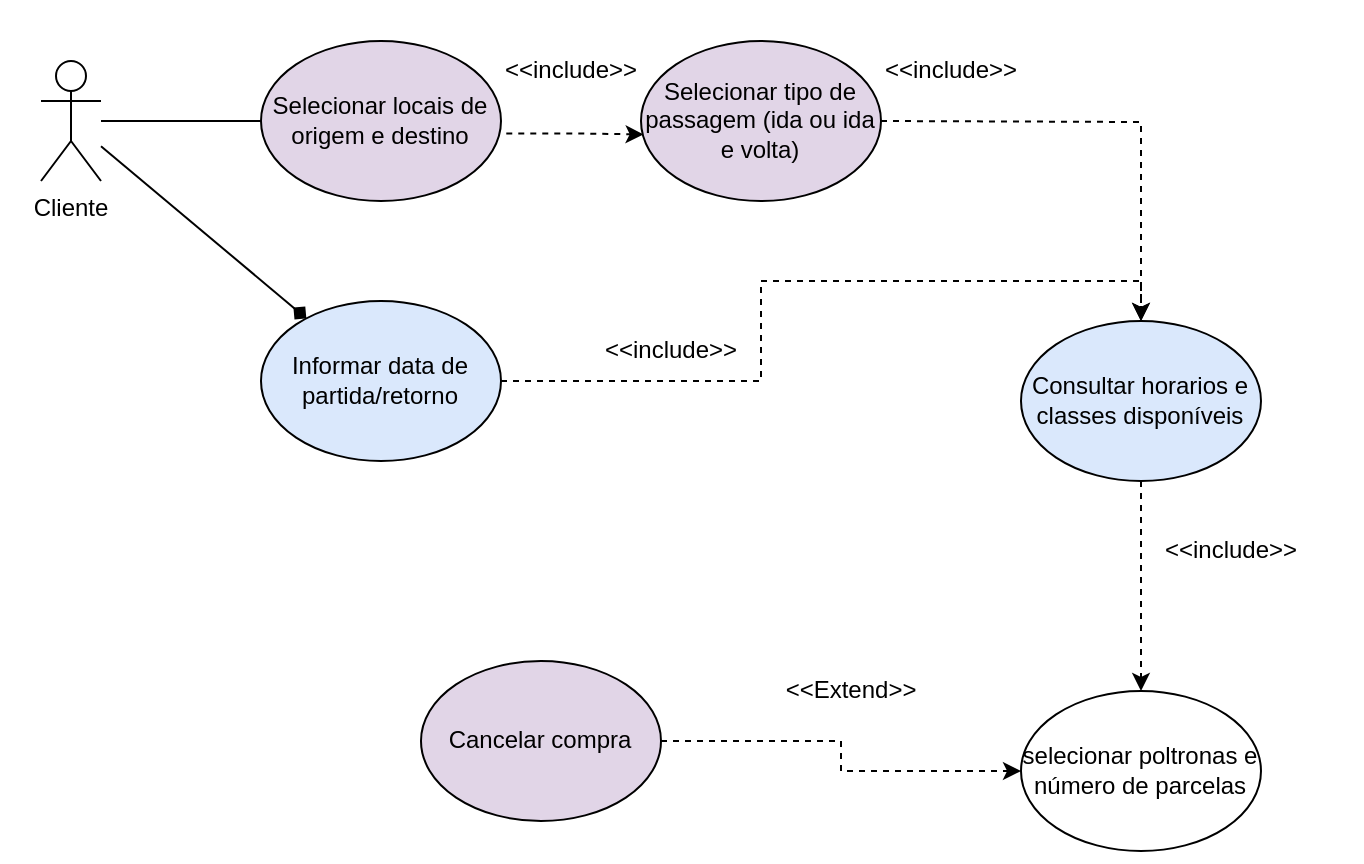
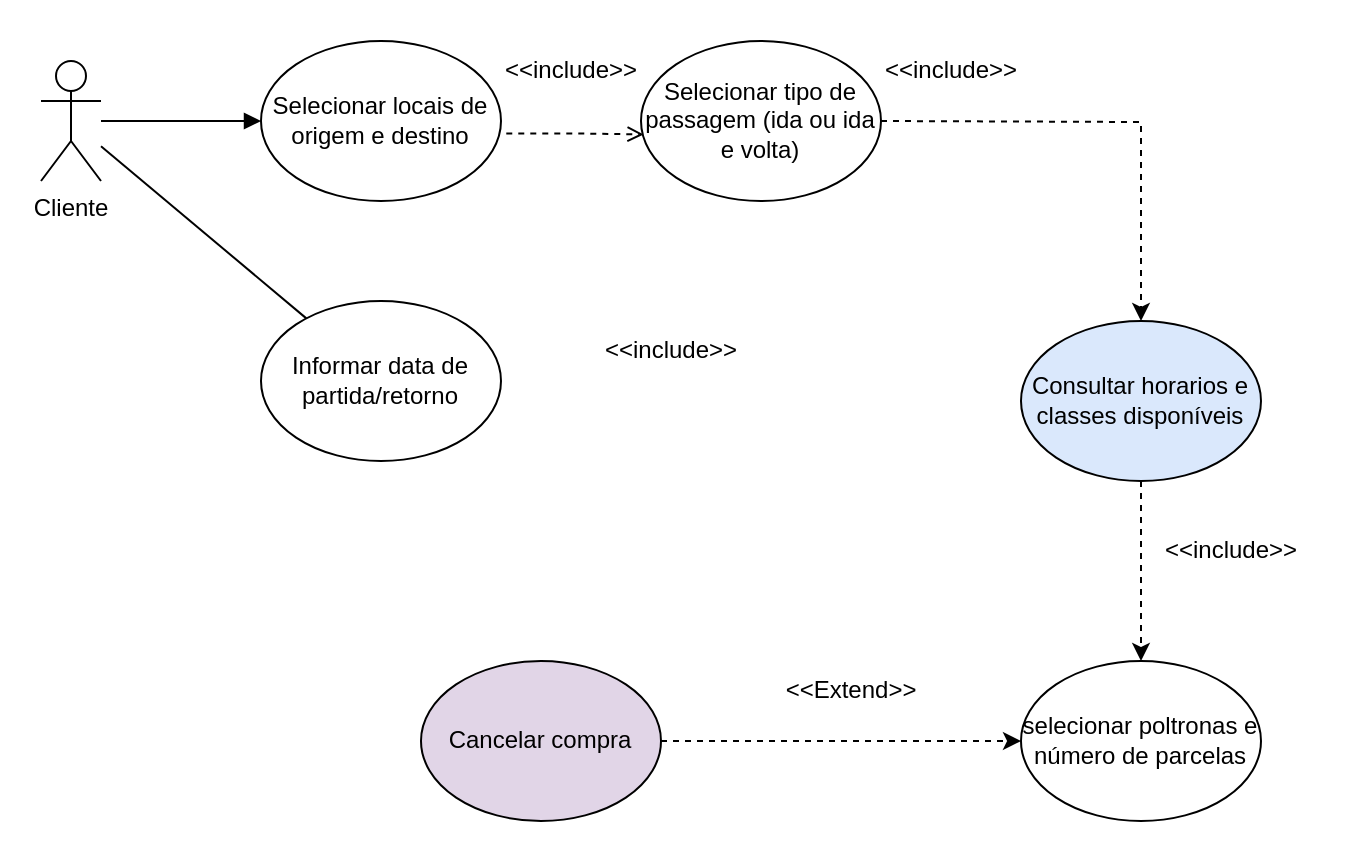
edge "Cliente" -- "Selecionar locais de origem e destino": arrowhead none -> block
node "Selecionar locais de origem e destino": fillcolor #e1d5e7 -> #ffffff
node "Selecionar tipo de passagem (ida ou ida e volta)": fillcolor #e1d5e7 -> #ffffff
edge "Selecionar locais de origem e destino" -> "Selecionar tipo de passagem (ida ou ida e volta)": arrowhead classic -> open
edge "Informar data de partida/retorno" -> "Consultar horarios e classes disponíveis": removed
edge "Cliente" -> "Informar data de partida/retorno": arrowhead diamond -> none
node "Informar data de partida/retorno": fillcolor #dae8fc -> #ffffff
node "selecionar poltronas e número de parcelas": moved (1141, 771) -> (1141, 741)
